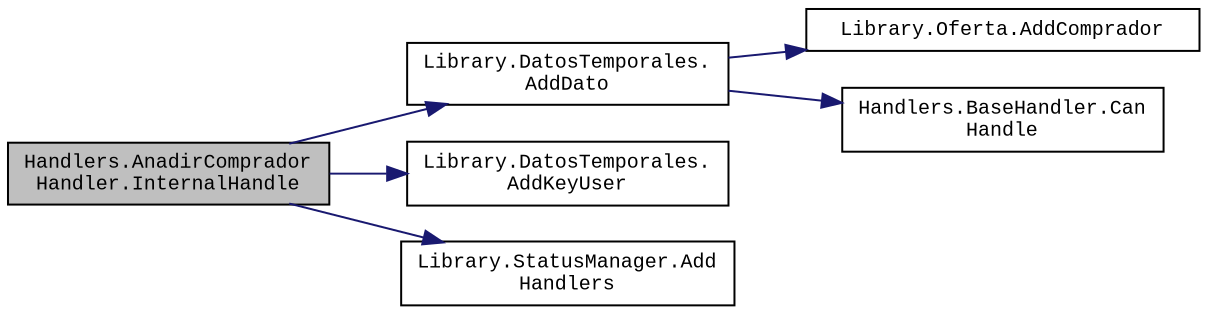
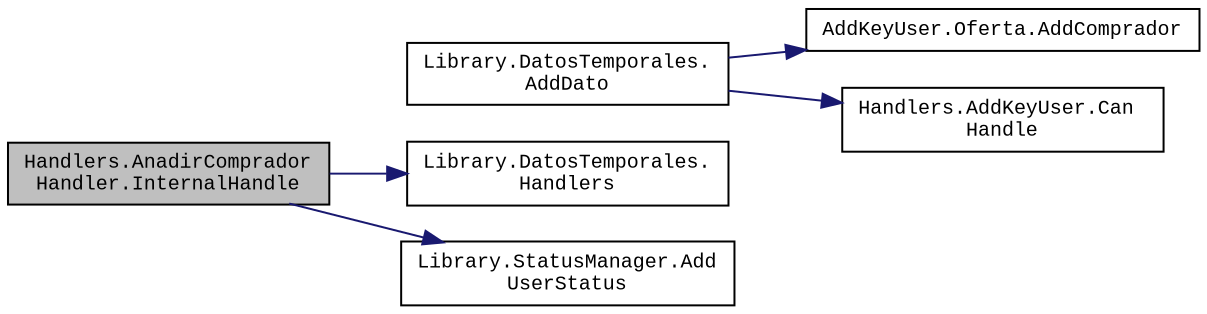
node "Library.Oferta.AddComprador": label "Library.Oferta.AddComprador" -> "AddKeyUser.Oferta.AddComprador"
node "Handlers.BaseHandler.Can Handle": label "Handlers.BaseHandler.Can Handle" -> "Handlers.AddKeyUser.Can Handle"
edge "Handlers.AnadirComprador Handler.InternalHandle" -> "Library.DatosTemporales. AddDato": removed
node "Library.DatosTemporales. AddKeyUser": label "Library.DatosTemporales. AddKeyUser" -> "Library.DatosTemporales. Handlers"
node "Library.StatusManager.Add Handlers": label "Library.StatusManager.Add Handlers" -> "Library.StatusManager.Add UserStatus"
